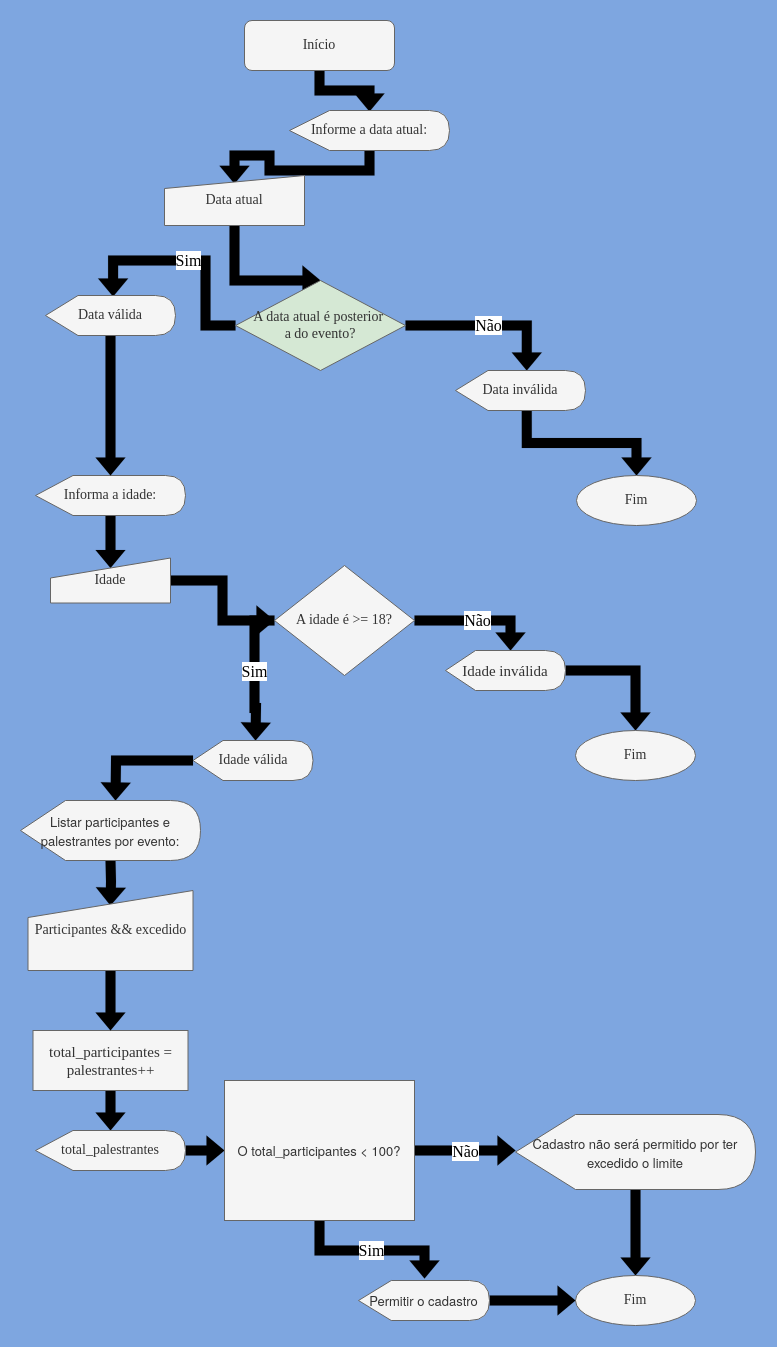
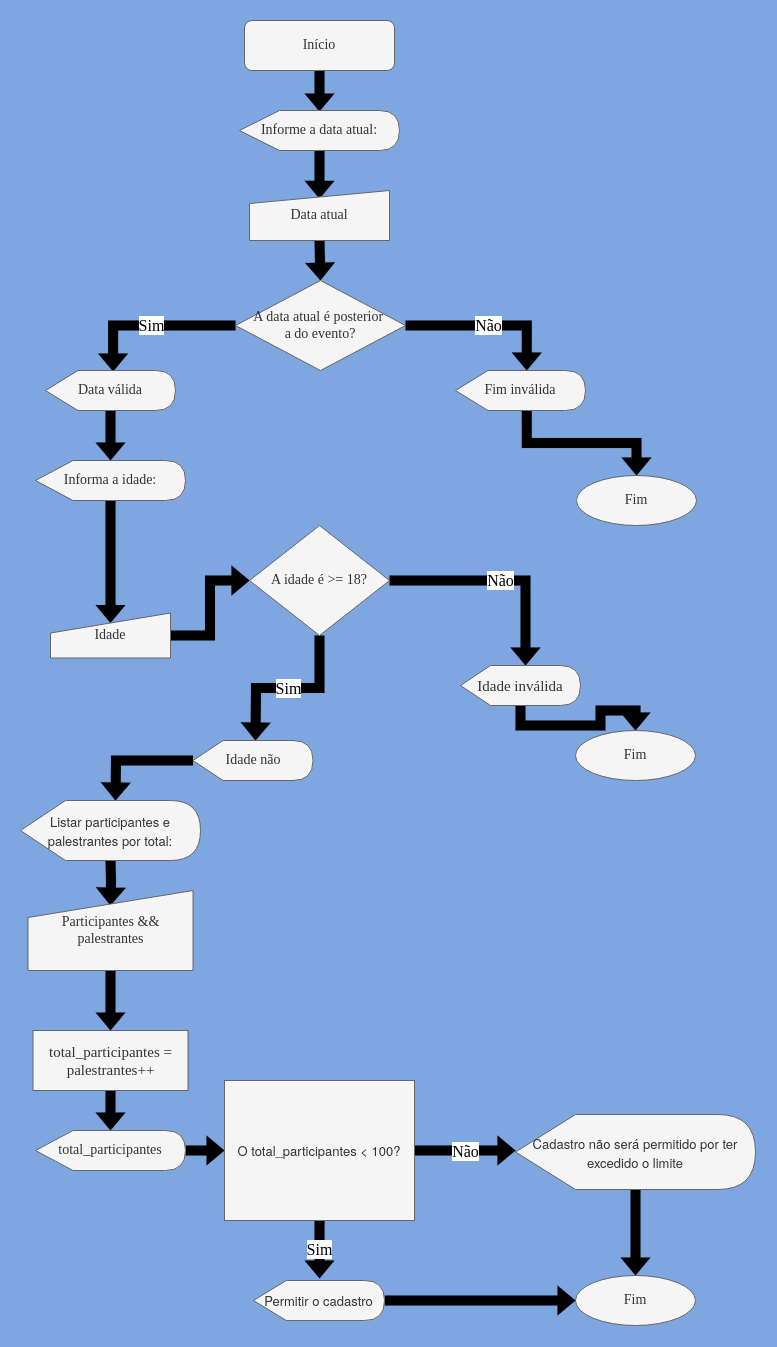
node "Informe a data atual:": moved (370, 131) -> (320, 131)
node "Data atual": moved (235, 201) -> (320, 216)
node "Data válida": moved (111, 316) -> (111, 391)
node "A data atual é posterior a do evento?": fillcolor #d5e8d4 -> #f5f5f5
node "Data inválida": label "Data inválida" -> "Fim inválida"
node "Informa a idade:": moved (111, 496) -> (111, 481)
node "Idade": moved (111, 581) -> (111, 636)
node "A idade é >= 18?": moved (345, 621) -> (320, 581)
node "Idade inválida": moved (506, 671) -> (521, 686)
node "Idade válida": label "Idade válida" -> "Idade não"
node "Listar participantes e palestrantes por evento:": label "Listar participantes e palestrantes por evento:" -> "Listar participantes e palestrantes por total:"
node "Participantes && excedido": label "Participantes && excedido" -> "Participantes && palestrantes"
node "total_palestrantes": label "total_palestrantes" -> "total_participantes"
node "Permitir o cadastro": moved (424, 1301) -> (319, 1301)
